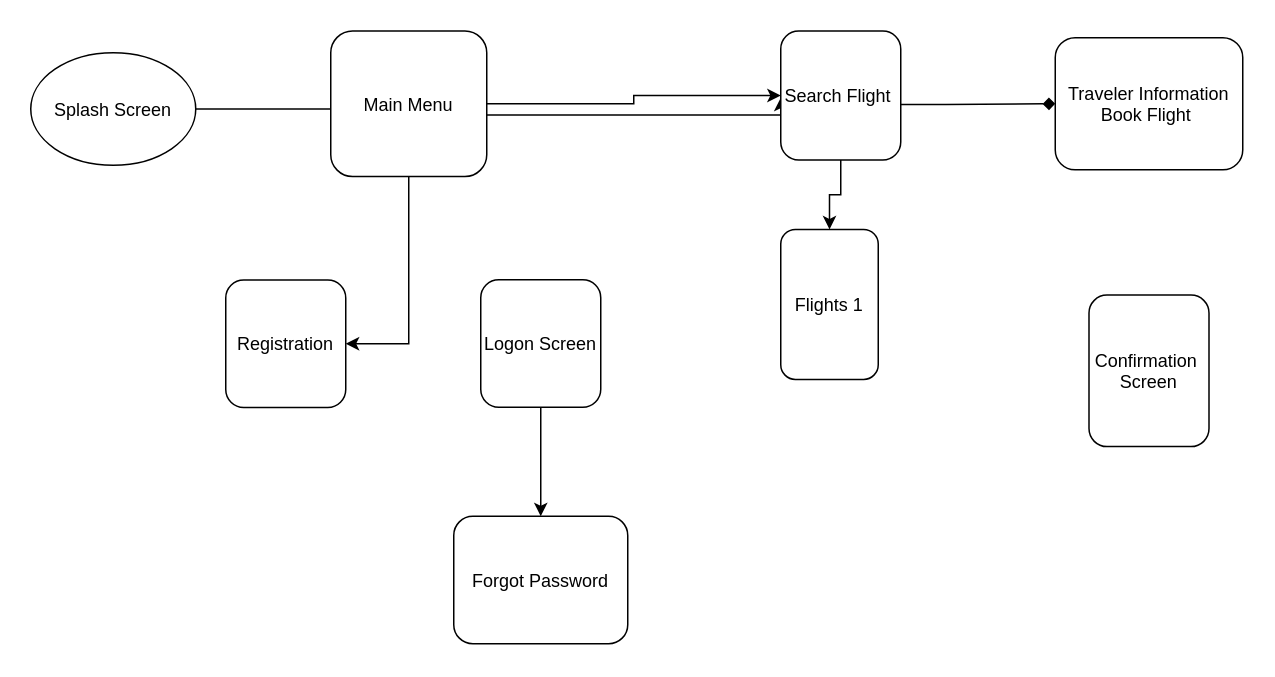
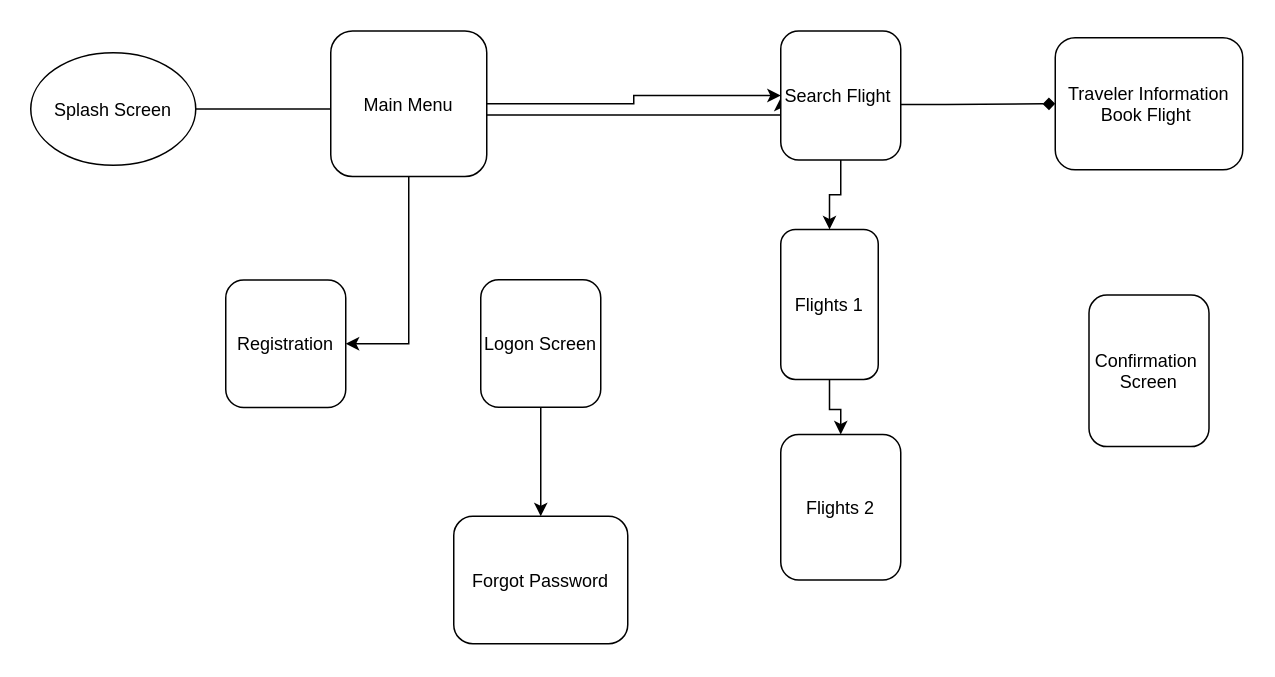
edge "Flights 1" -> "Flights 2": added
node "Flights 2": added
